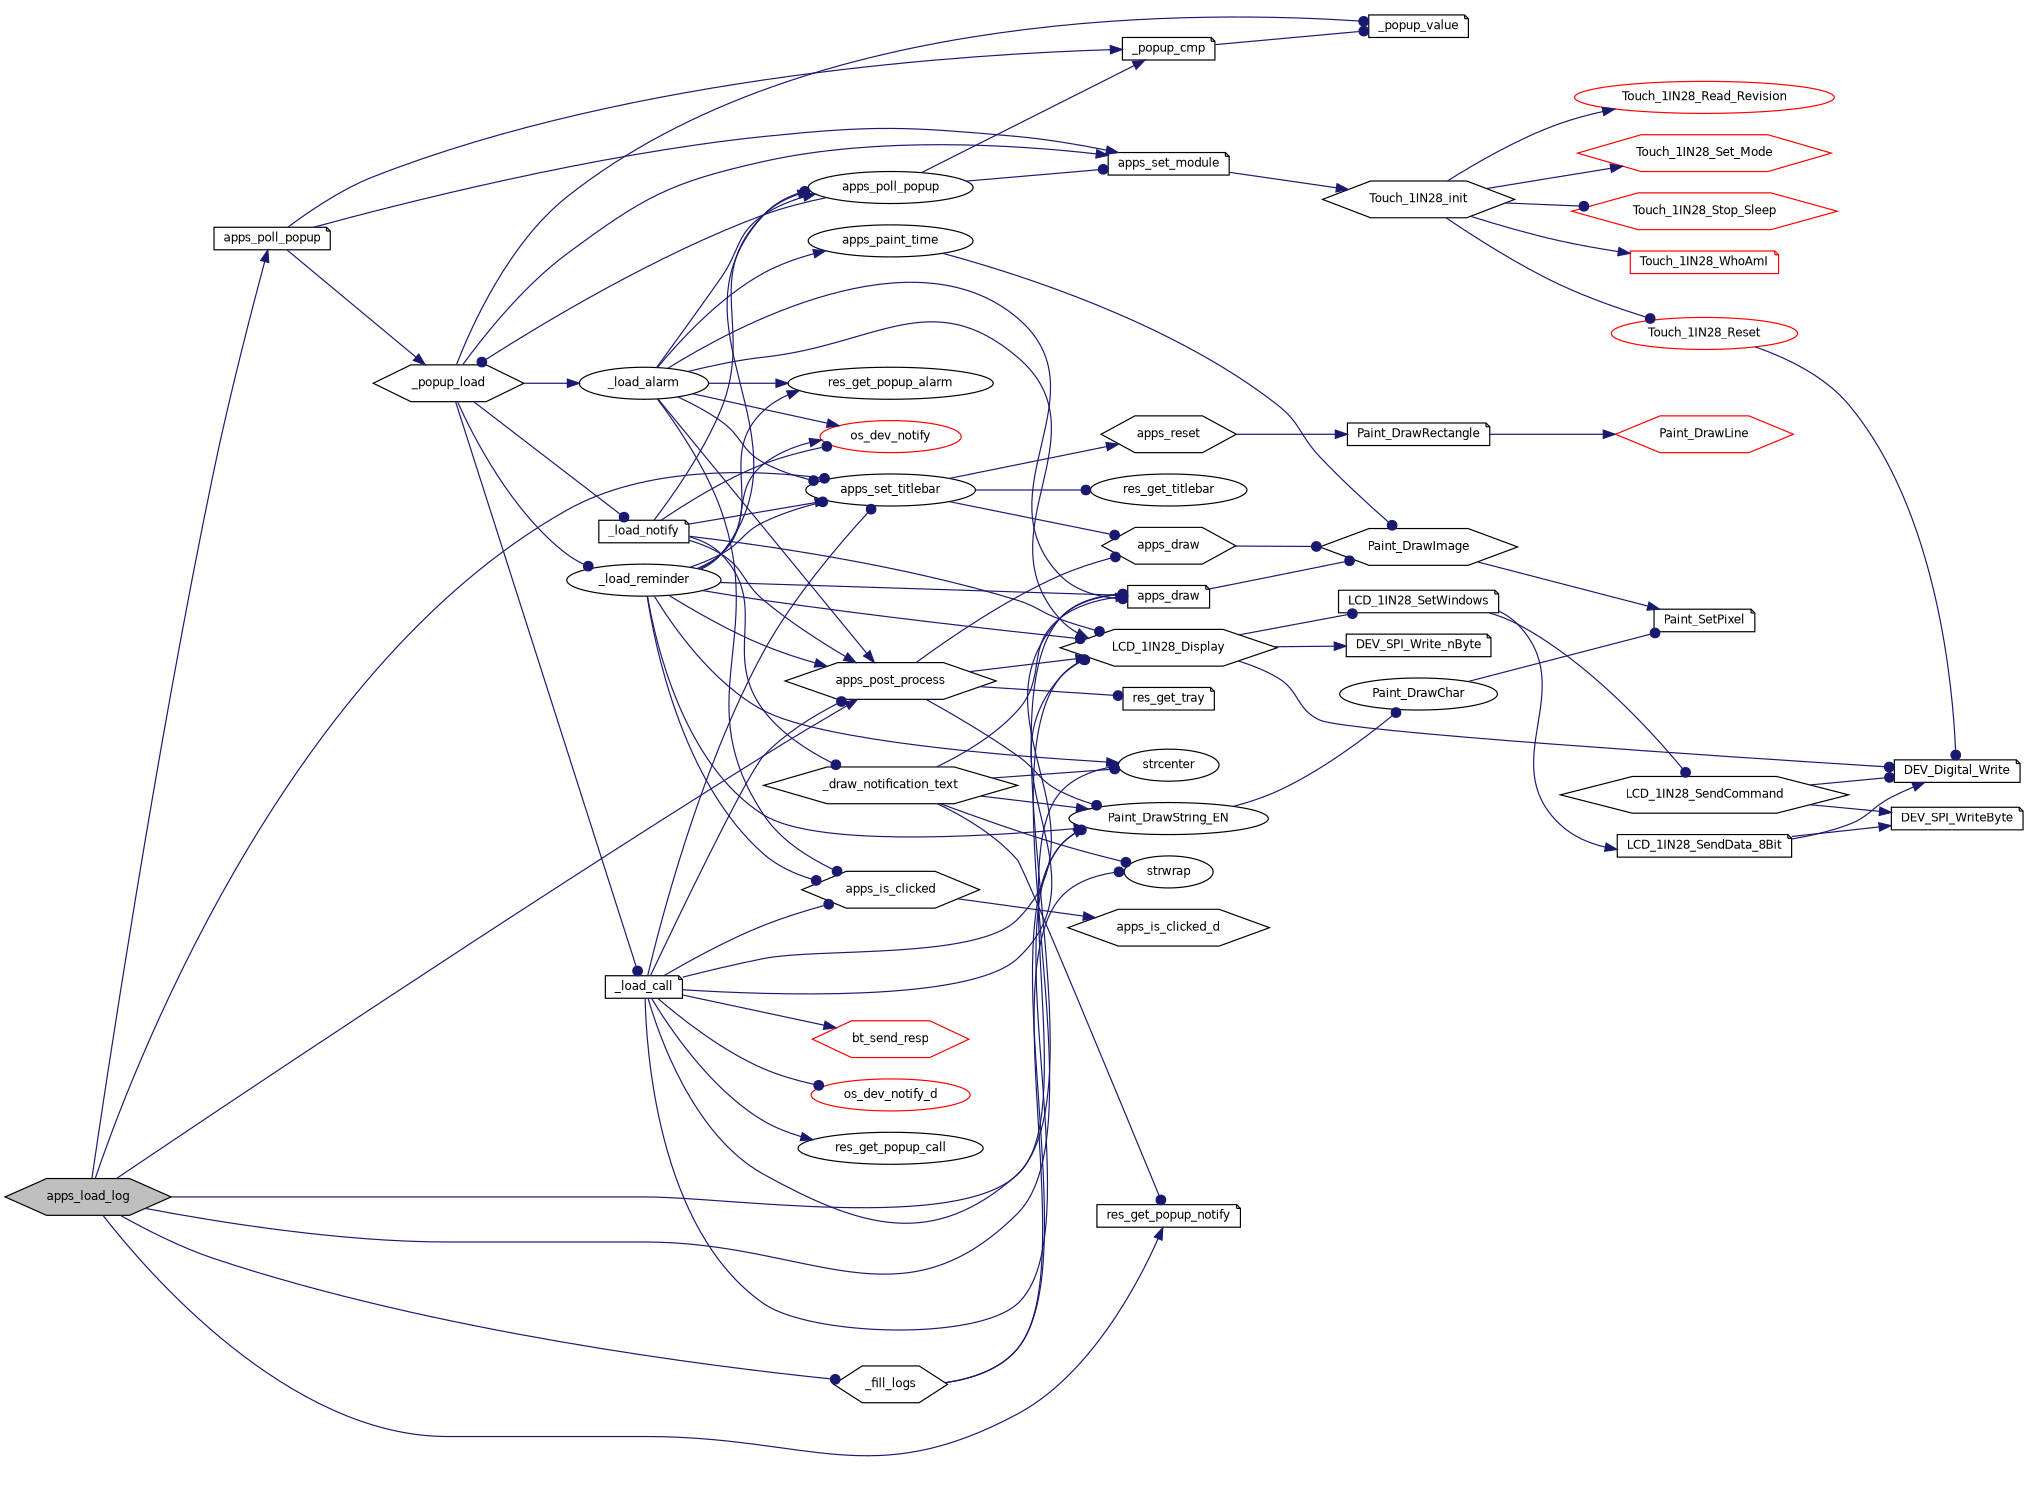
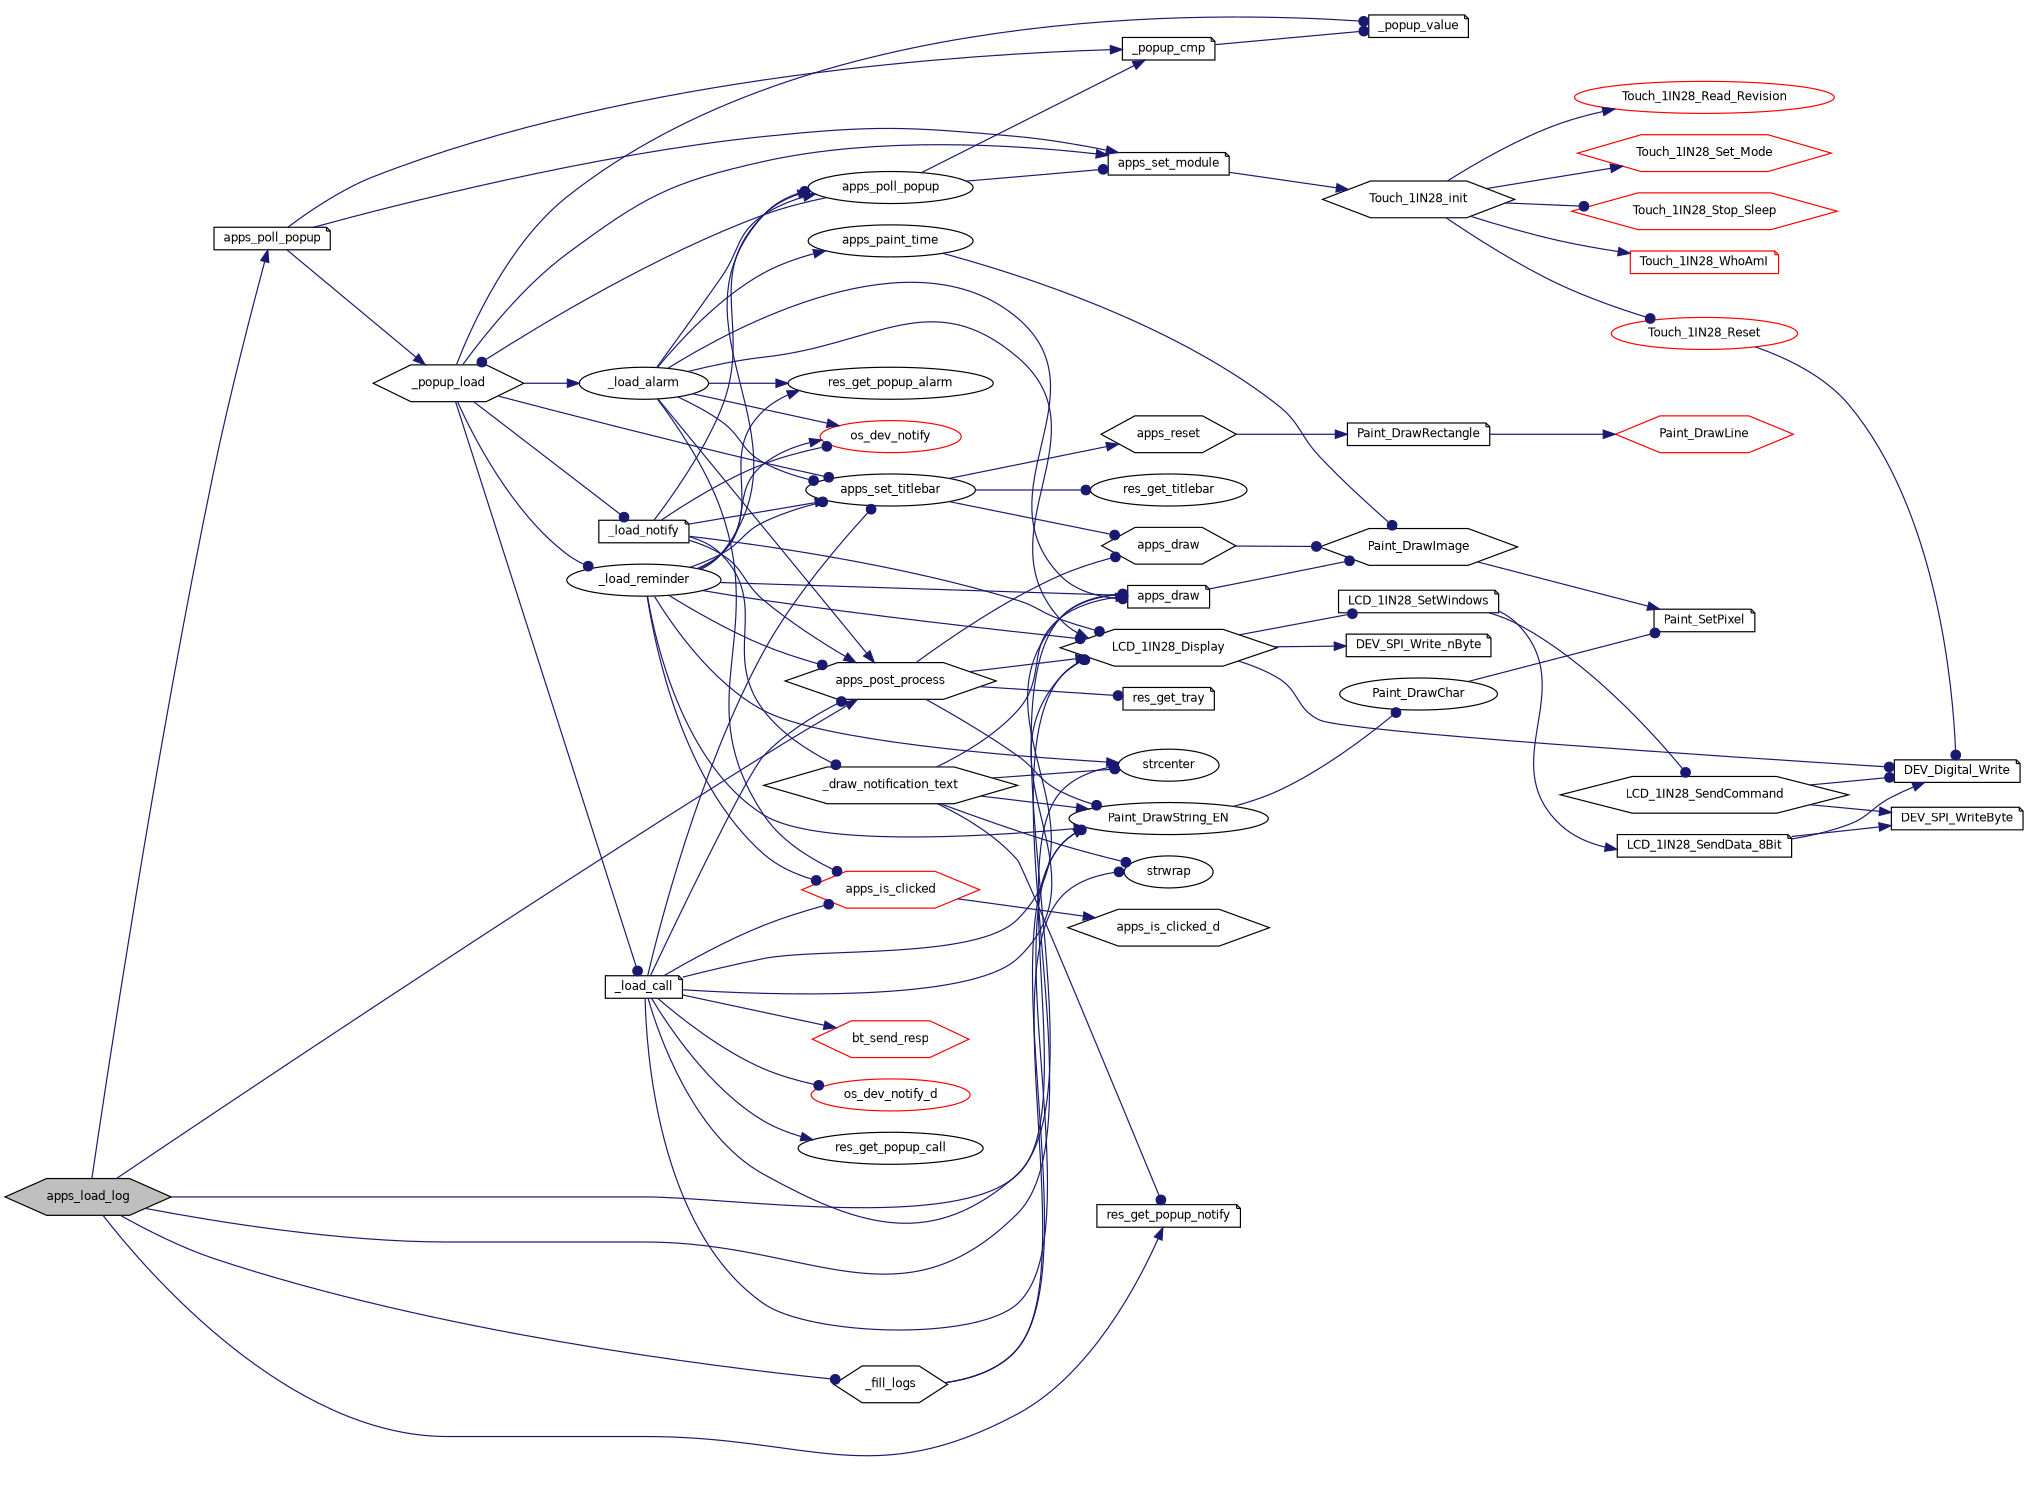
edge "_load_reminder" -> "apps_post_process": arrowhead normal -> dot
edge "apps_load_log" -> "apps_set_titlebar": now "_popup_load" -> "apps_set_titlebar"
node "apps_is_clicked": color black -> red
